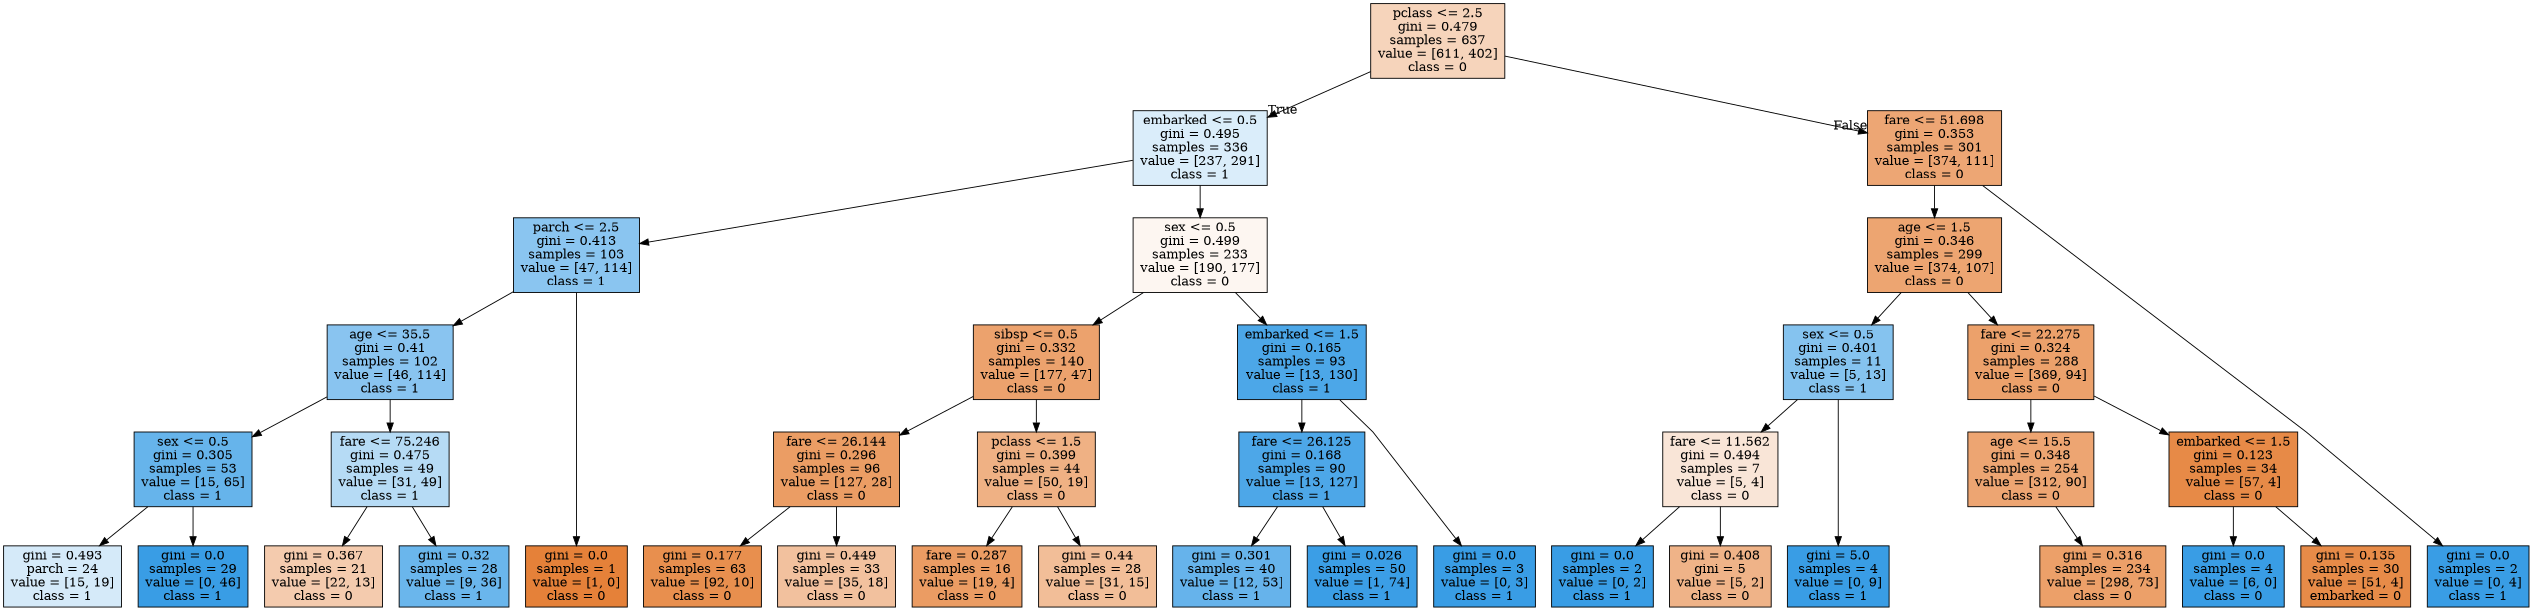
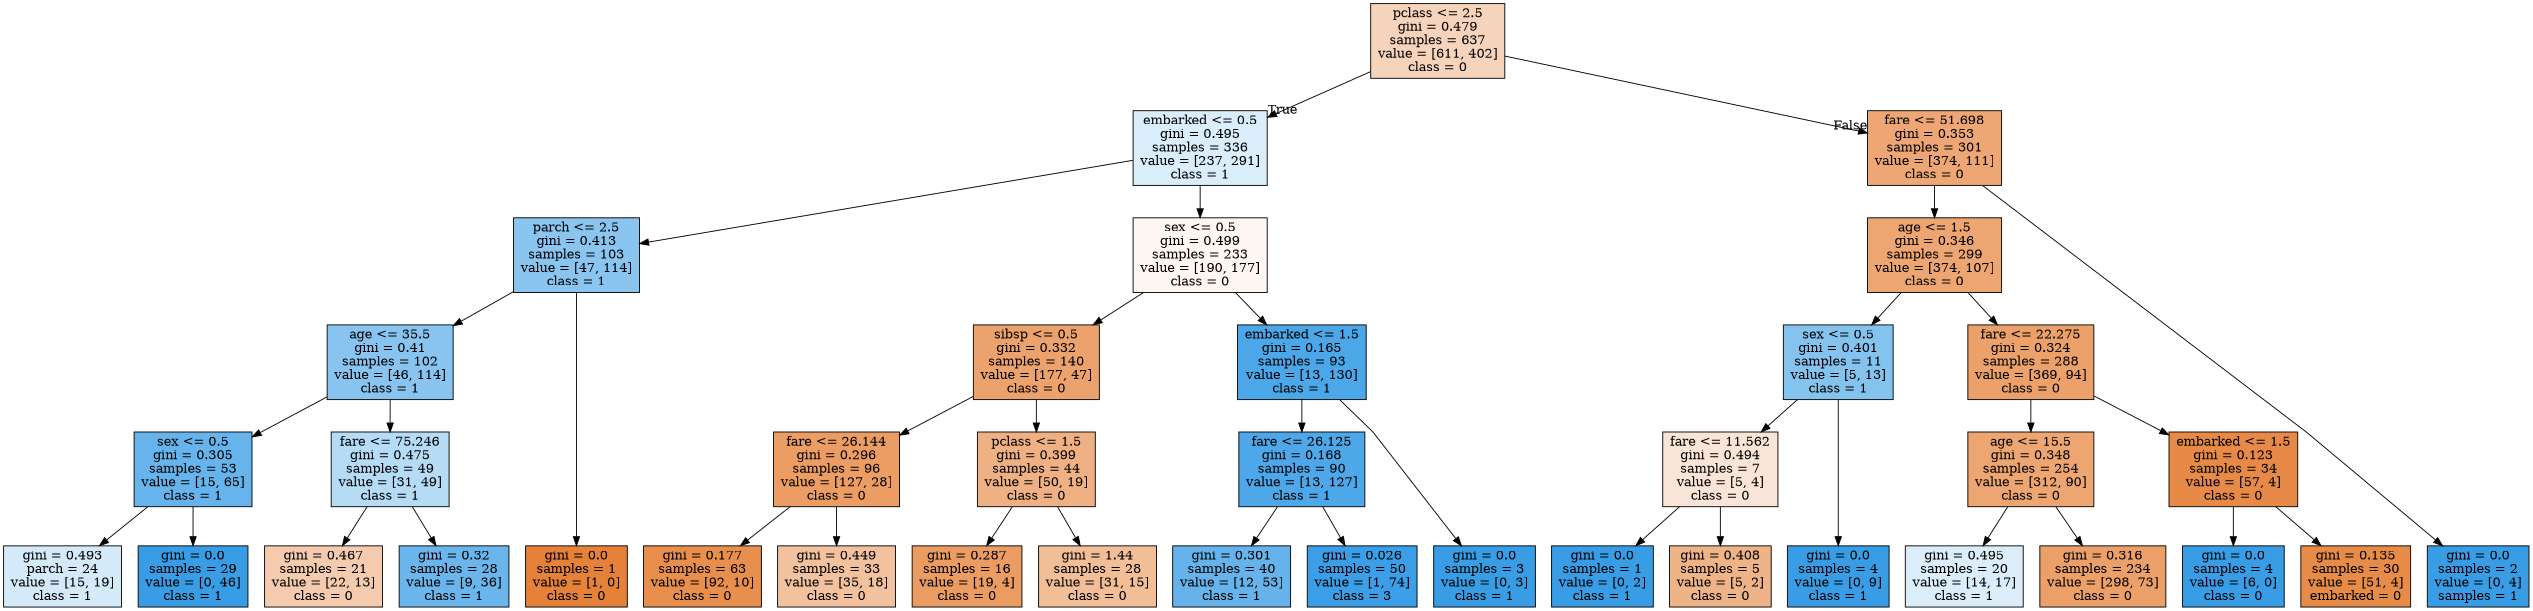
node "gini = 0.367 samples = 21 value = [22, 13] class = 0": label "gini = 0.367 samples = 21 value = [22, 13] class = 0" -> "gini = 0.467 samples = 21 value = [22, 13] class = 0"
node "fare = 0.287 samples = 16 value = [19, 4] class = 0": label "fare = 0.287 samples = 16 value = [19, 4] class = 0" -> "gini = 0.287 samples = 16 value = [19, 4] class = 0"
node "gini = 0.44 samples = 28 value = [31, 15] class = 0": label "gini = 0.44 samples = 28 value = [31, 15] class = 0" -> "gini = 1.44 samples = 28 value = [31, 15] class = 0"
node "gini = 0.026 samples = 50 value = [1, 74] class = 1": label "gini = 0.026 samples = 50 value = [1, 74] class = 1" -> "gini = 0.026 samples = 50 value = [1, 74] class = 3"
node "gini = 0.0 samples = 2 value = [0, 2] class = 1": label "gini = 0.0 samples = 2 value = [0, 2] class = 1" -> "gini = 0.0 samples = 1 value = [0, 2] class = 1"
node "gini = 0.408 gini = 5 value = [5, 2] class = 0": label "gini = 0.408 gini = 5 value = [5, 2] class = 0" -> "gini = 0.408 samples = 5 value = [5, 2] class = 0"
node "gini = 5.0 samples = 4 value = [0, 9] class = 1": label "gini = 5.0 samples = 4 value = [0, 9] class = 1" -> "gini = 0.0 samples = 4 value = [0, 9] class = 1"
node "gini = 0.495 samples = 20 value = [14, 17] class = 1": added
node "gini = 0.0 samples = 2 value = [0, 4] class = 1": label "gini = 0.0 samples = 2 value = [0, 4] class = 1" -> "gini = 0.0 samples = 2 value = [0, 4] samples = 1"
